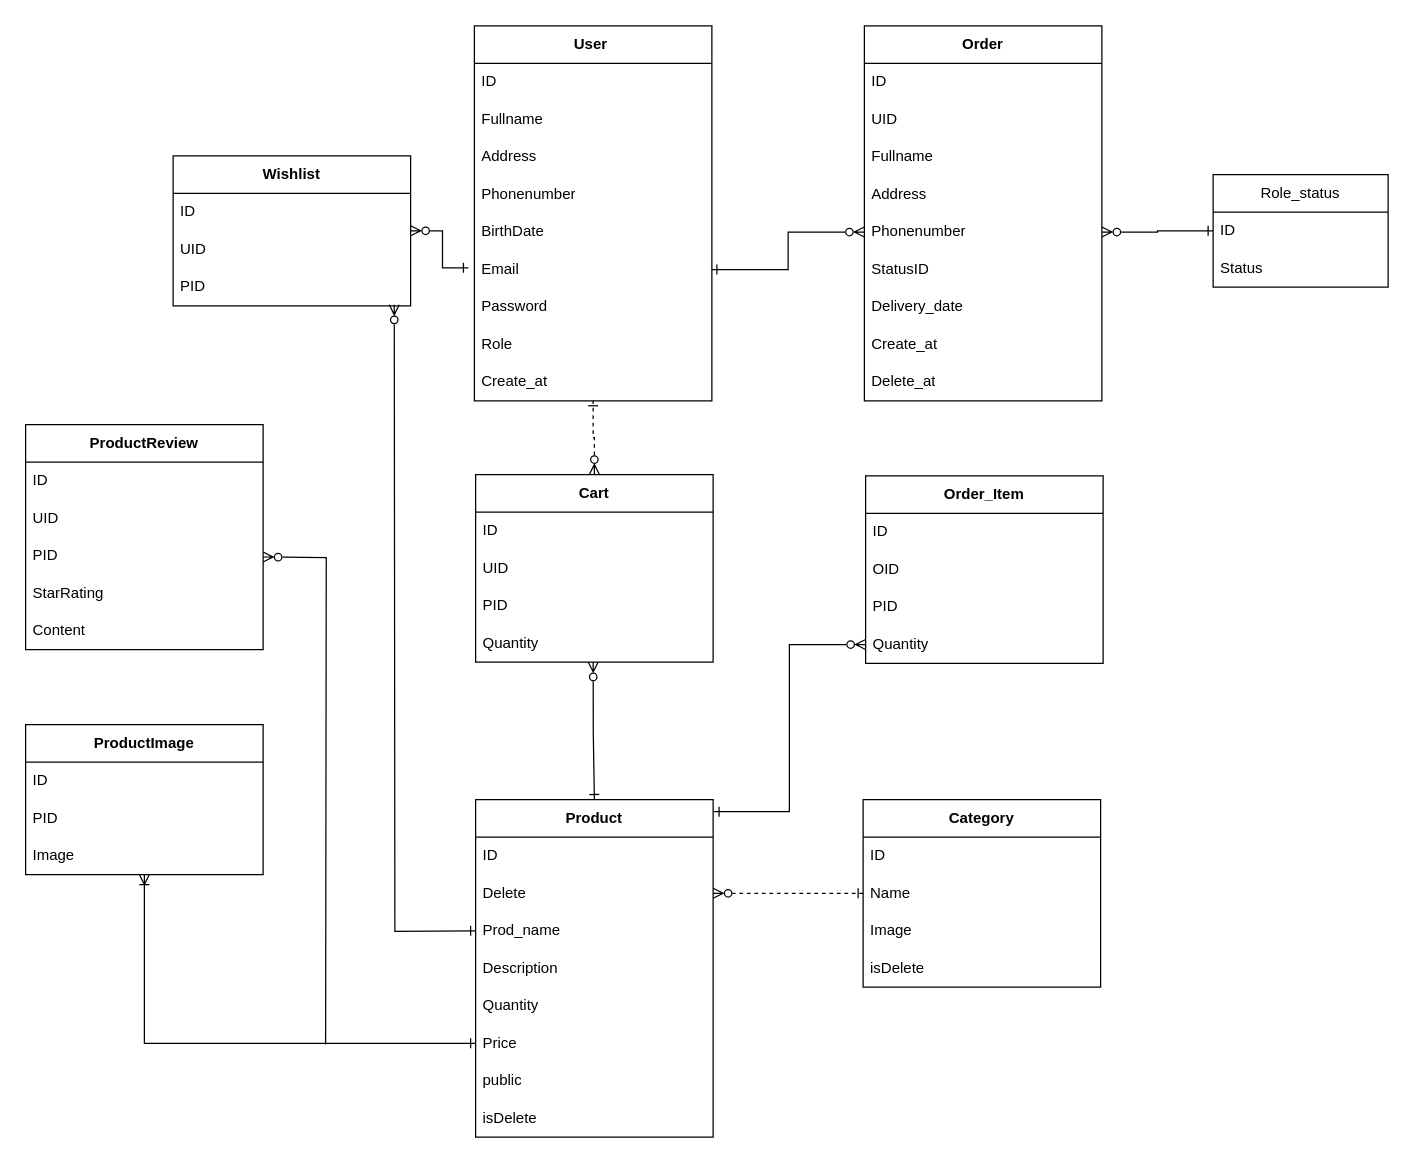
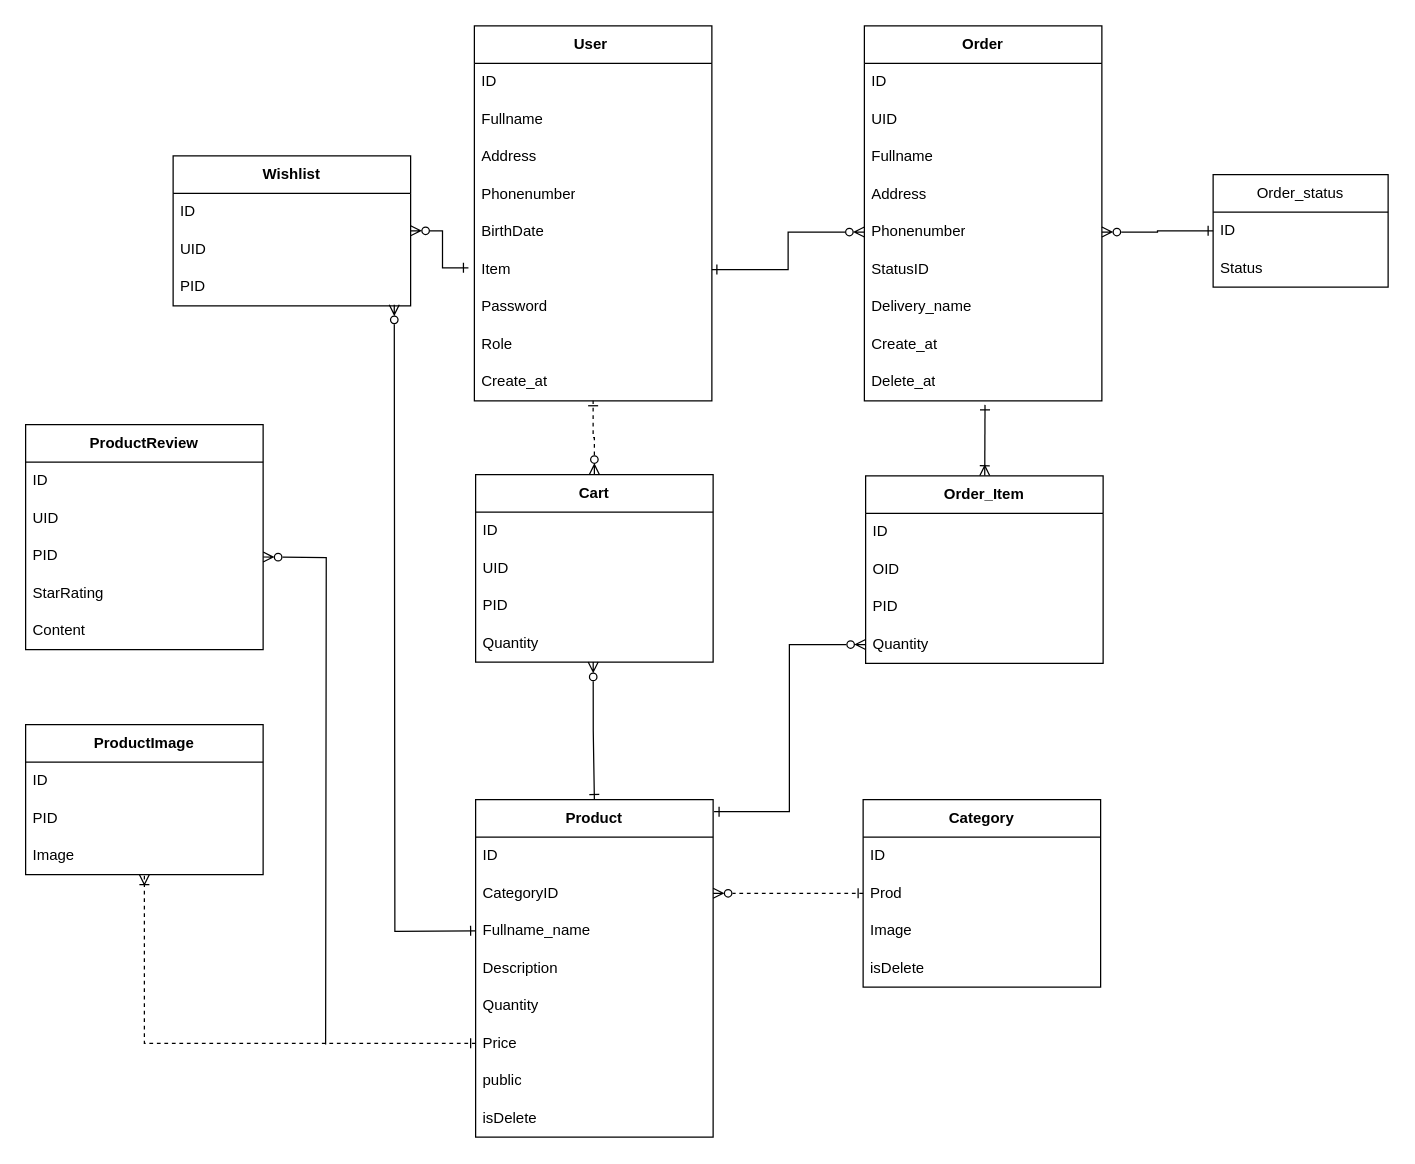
node "Role_status": label "Role_status" -> "Order_status"
node "Email": label "Email" -> "Item"
node "Delivery_date": label "Delivery_date" -> "Delivery_name"
edge "Delete_at" -- "Order_Item": added
node "Delete": label "Delete" -> "CategoryID"
node "Name": label "Name" -> "Prod"
node "Prod_name": label "Prod_name" -> "Fullname_name"
edge "ProductImage" -- "Price": style solid -> dashed
